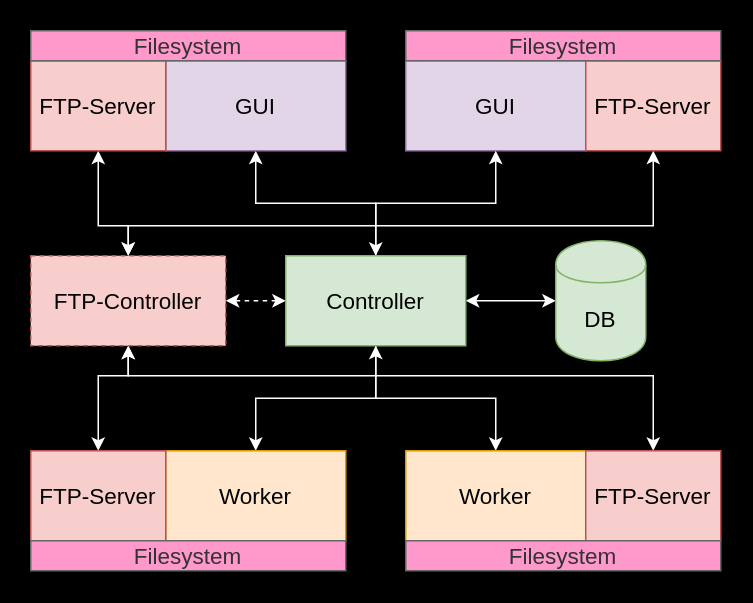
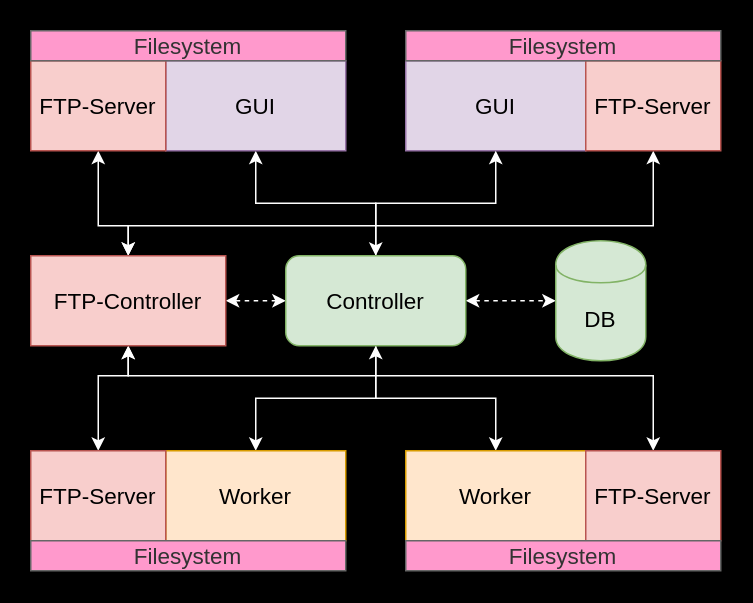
node "FTP-Controller": style dashed -> solid
node "Controller": shape rectangle -> rounded rectangle
edge "Controller" -- "DB": style solid -> dashed
